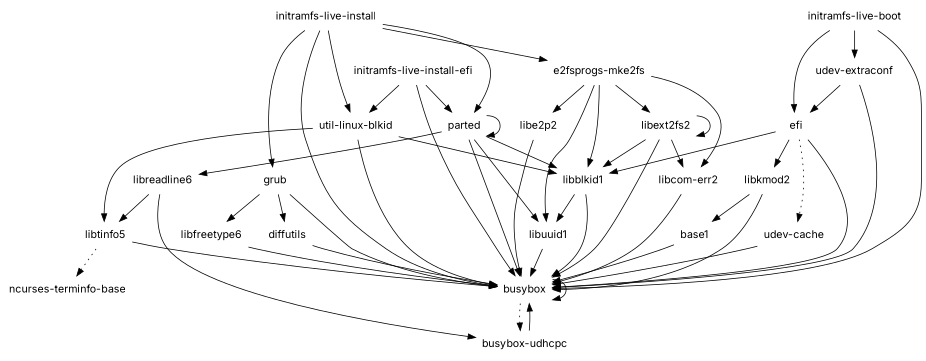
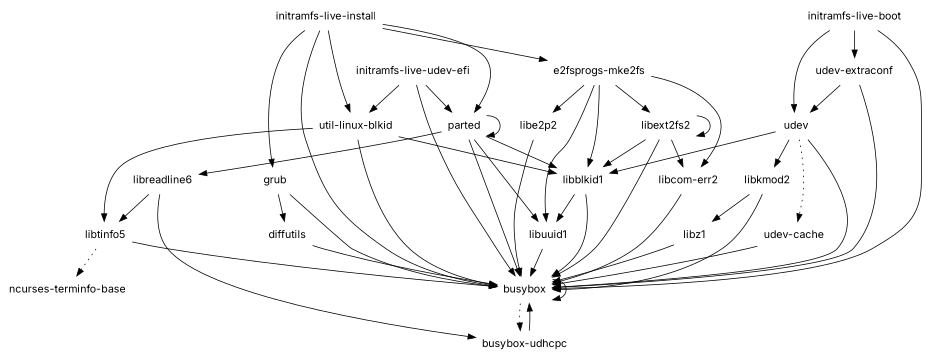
node "initramfs-live-install-efi": label "initramfs-live-install-efi" -> "initramfs-live-udev-efi"
node "efi": label "efi" -> "udev"
node "libfreetype6": removed
node "base1": label "base1" -> "libz1"
